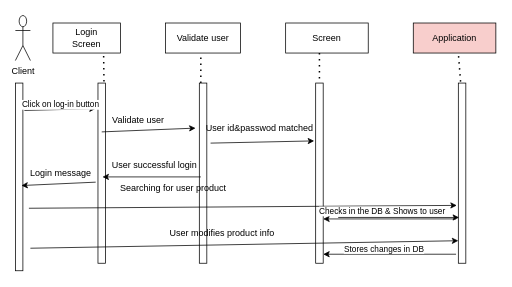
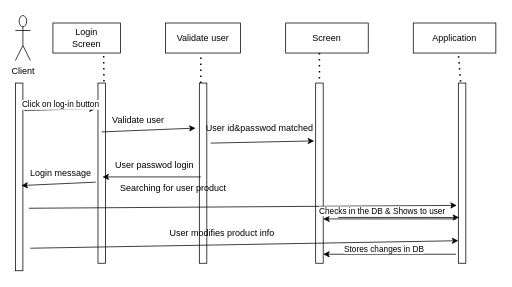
node "Application": fillcolor #f8cecc -> #ffffff
node "User successful login": label "User successful login" -> "User passwod login"
